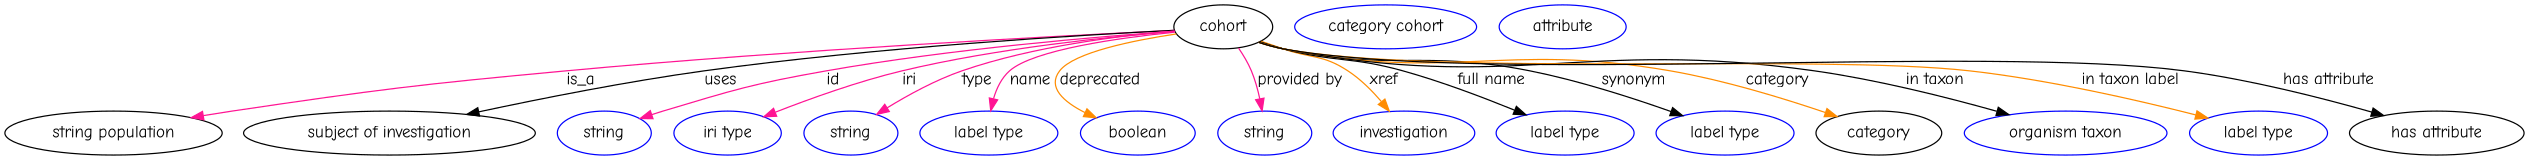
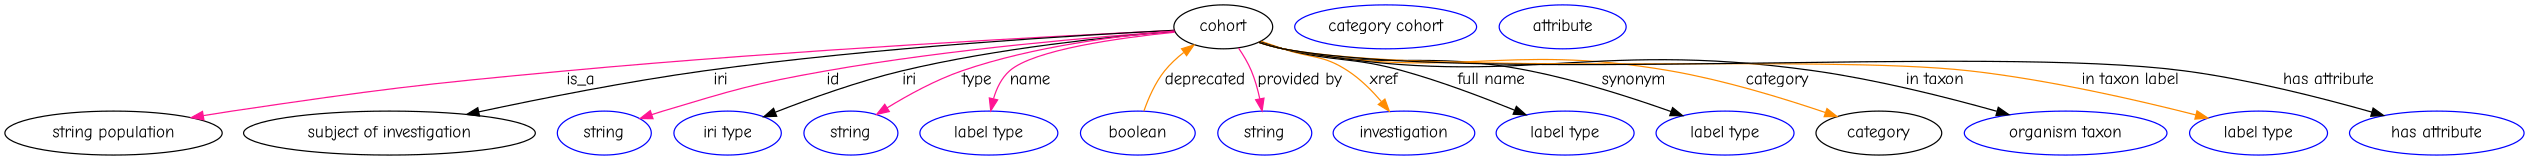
edge "cohort" -> "boolean": reversed
edge "cohort" -> "iri type": color deeppink -> black
edge "cohort" -> "subject of investigation": label "uses" -> "iri"
node "has attribute": color black -> blue
